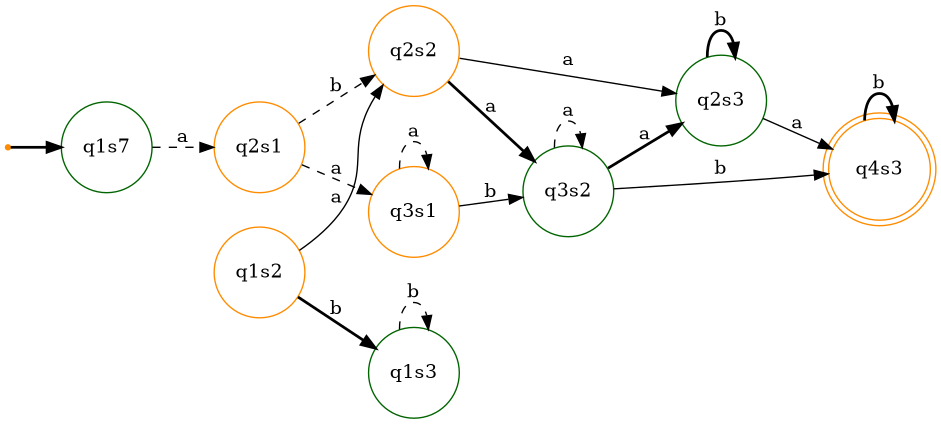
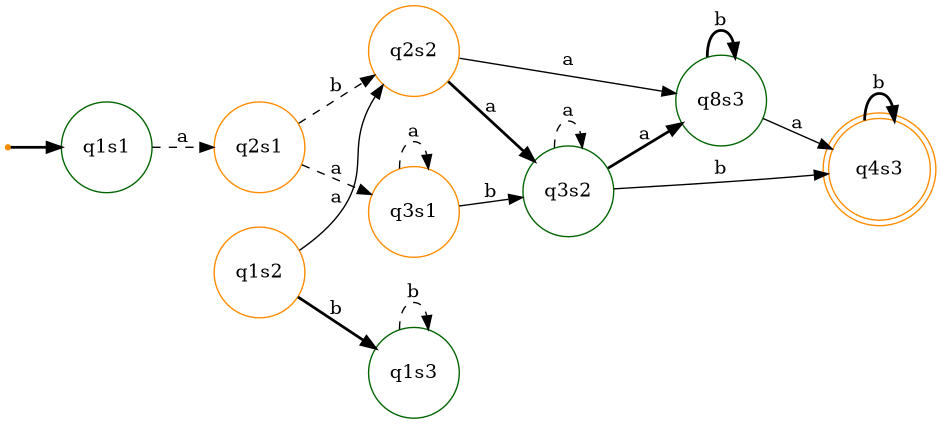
node "q2s3": label "q2s3" -> "q8s3"
node "q1s7": label "q1s7" -> "q1s1"
